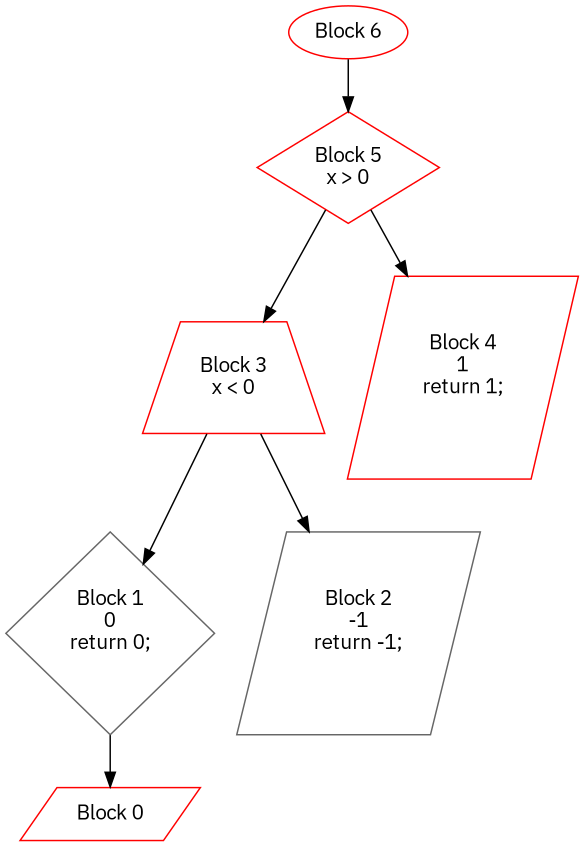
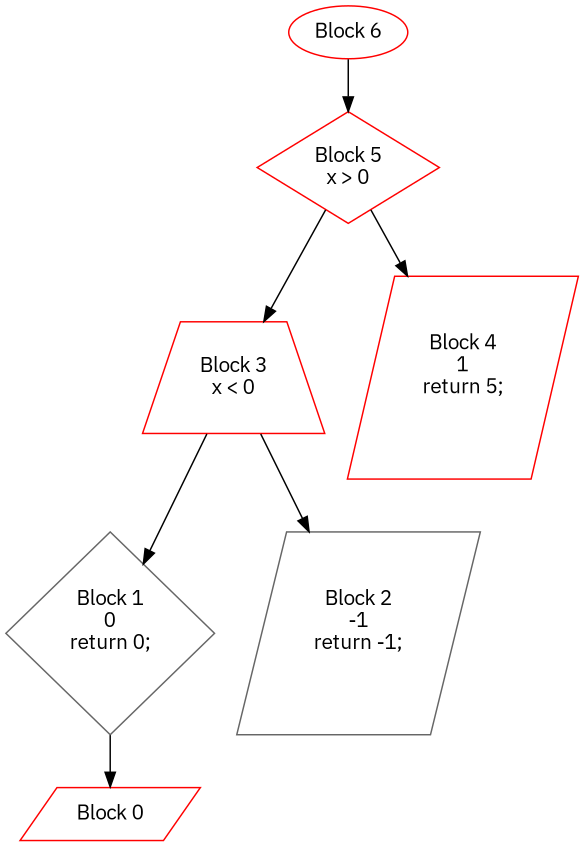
node "Block 4 1 return 1;": label "Block 4 1 return 1;" -> "Block 4 1 return 5;"
